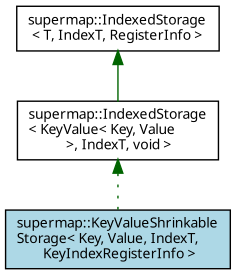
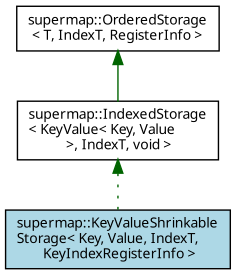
node "supermap::IndexedStorage < T, IndexT, RegisterInfo >": label "supermap::IndexedStorage < T, IndexT, RegisterInfo >" -> "supermap::OrderedStorage < T, IndexT, RegisterInfo >"
